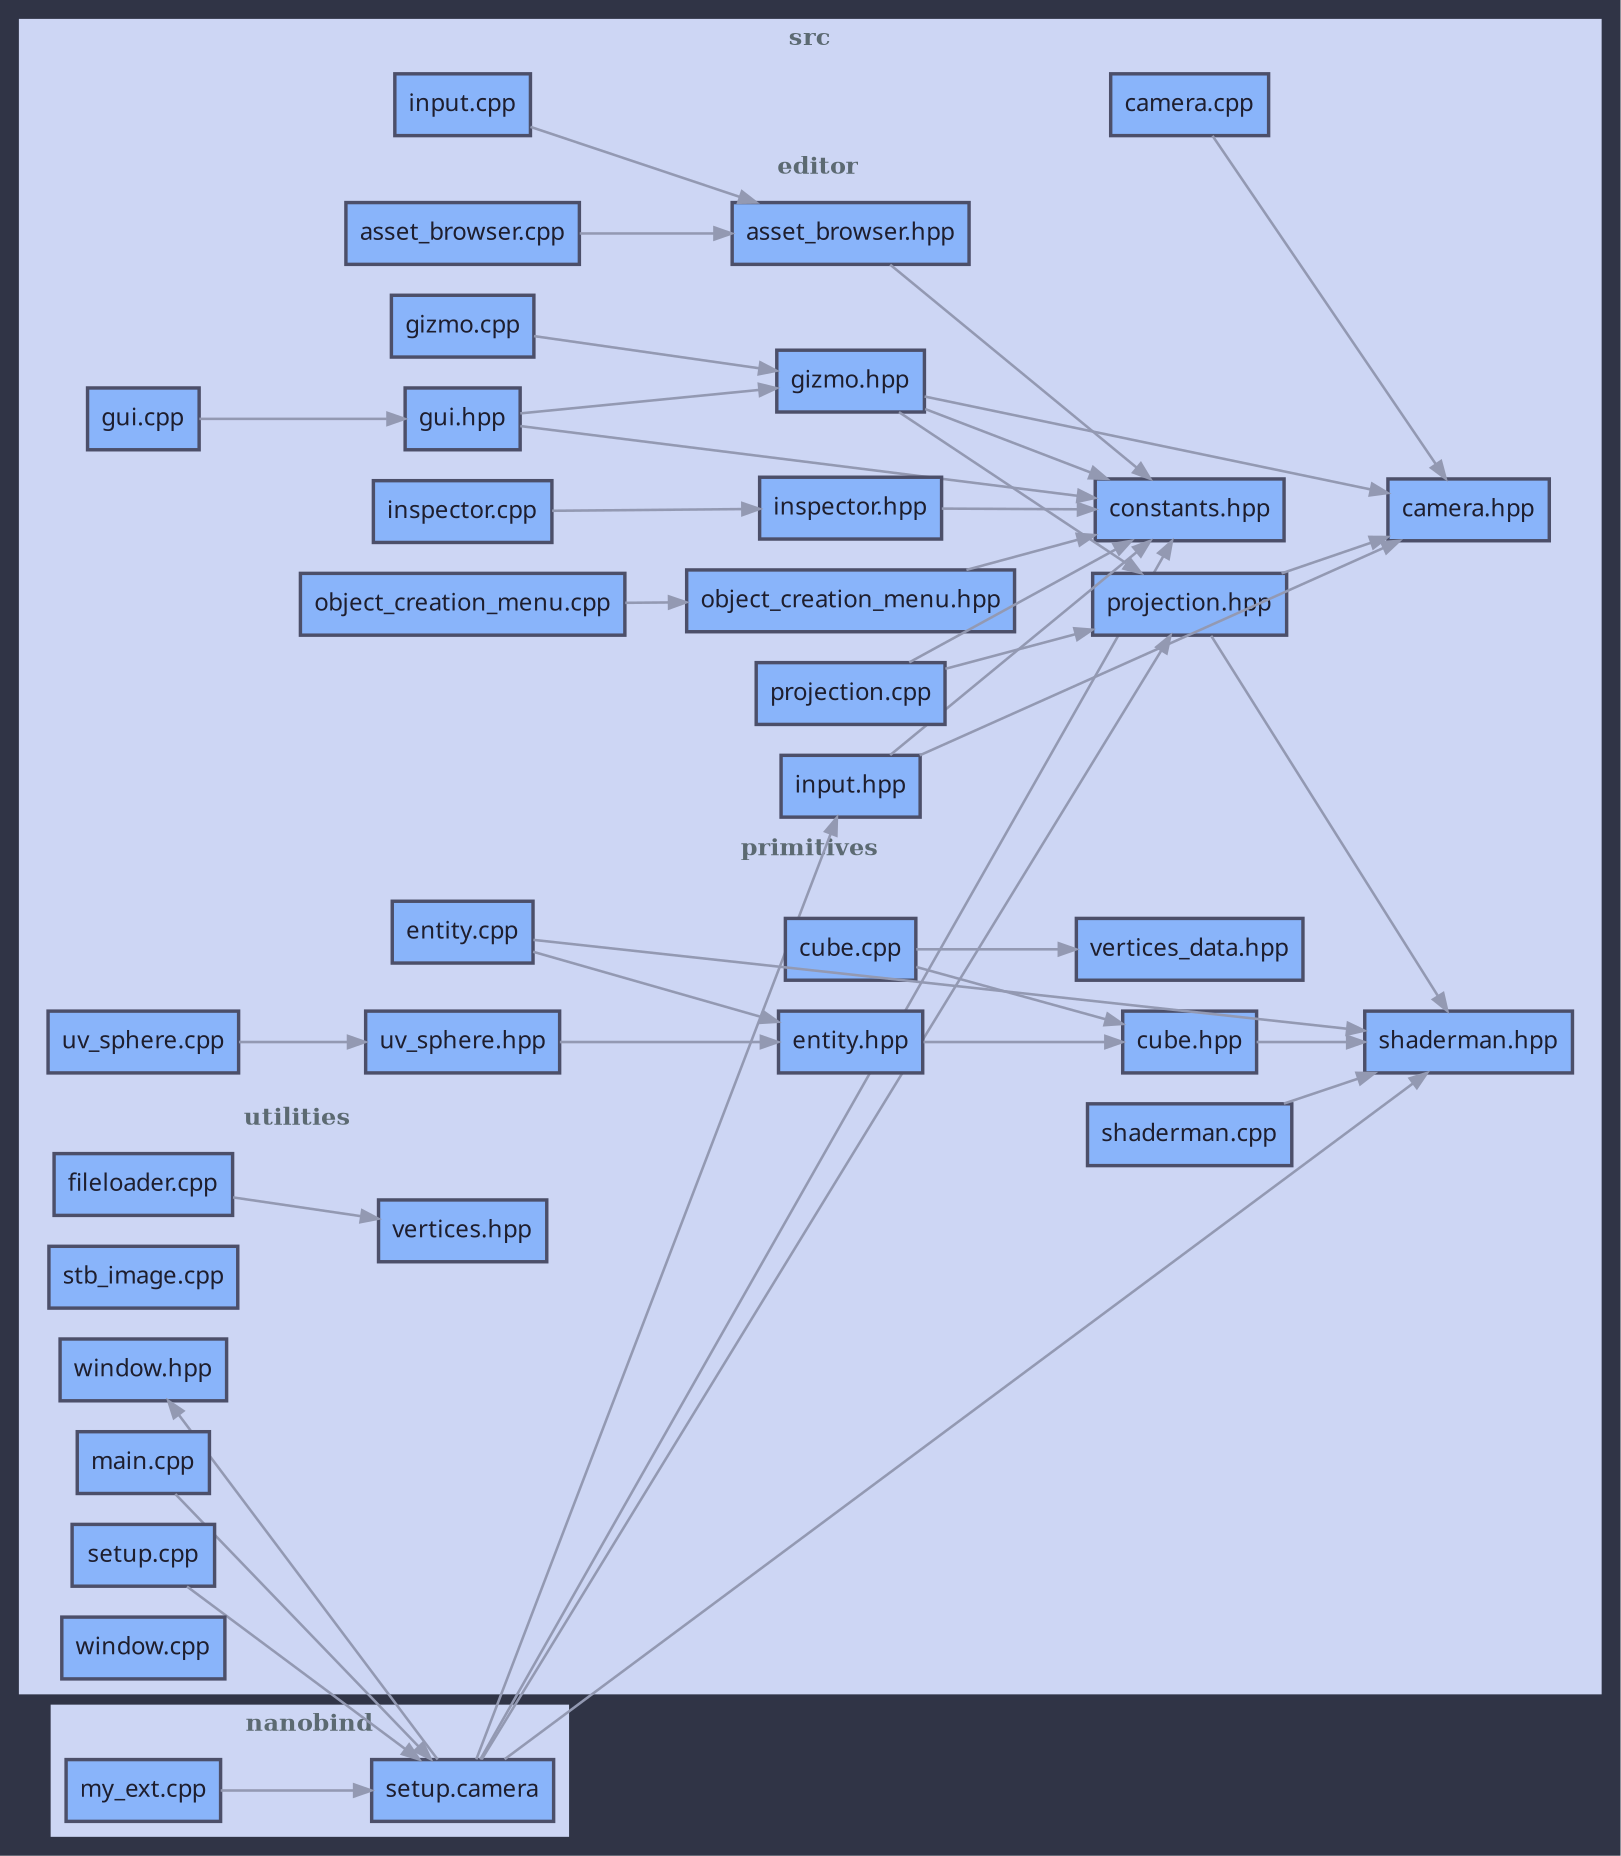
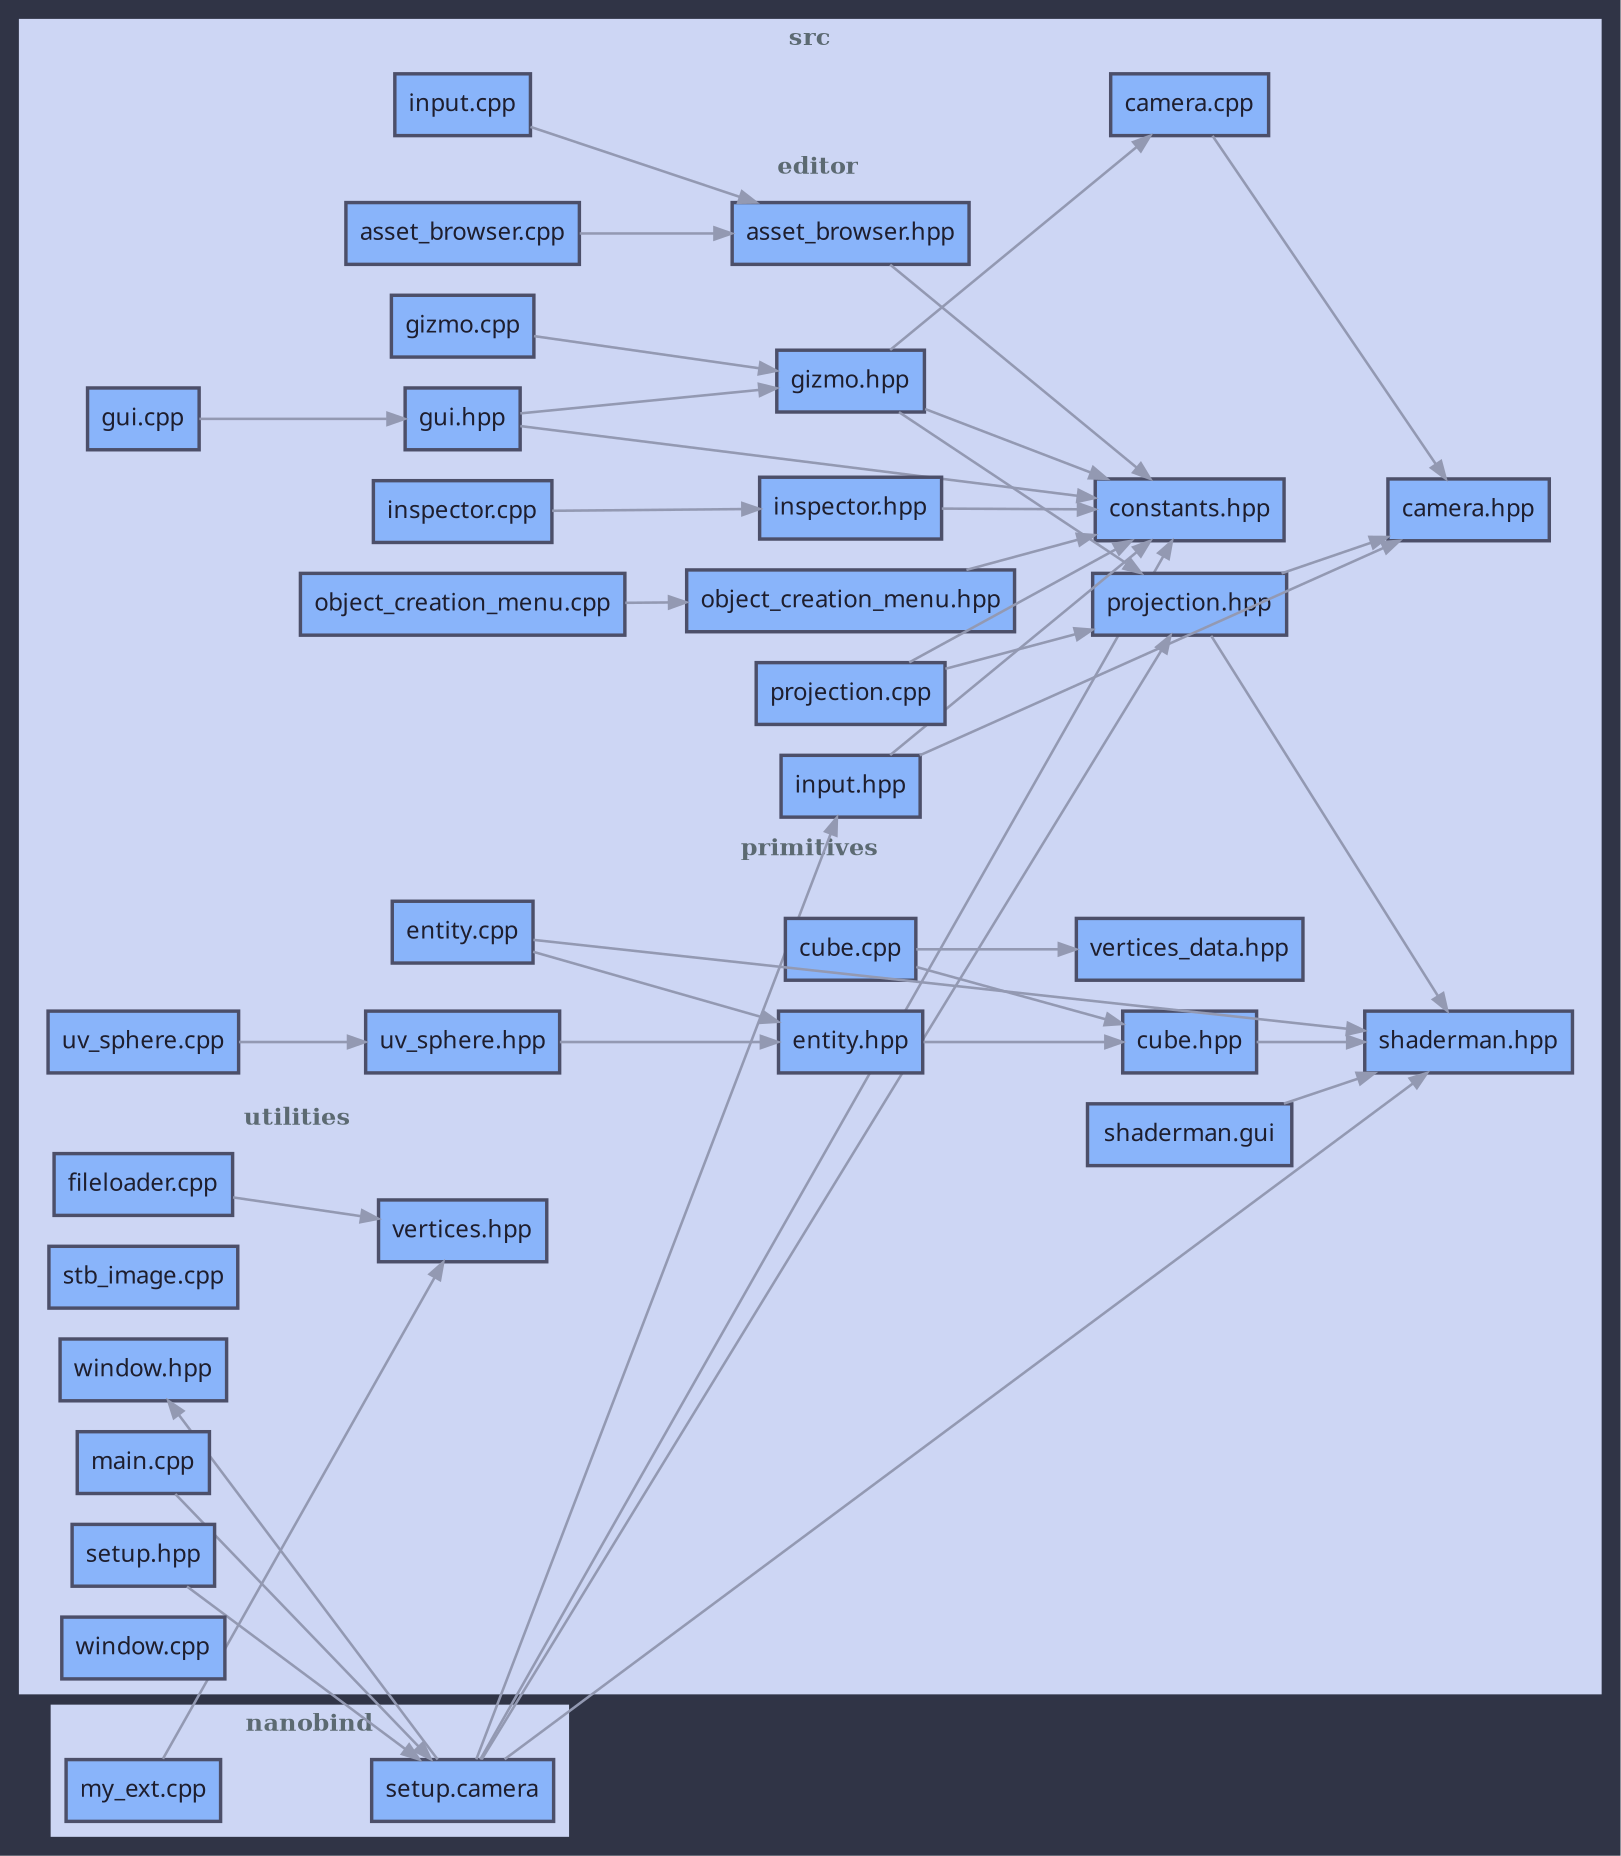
edge "gizmo.hpp" -> "camera.hpp": now "gizmo.hpp" -> "camera.cpp"
node "shaderman.cpp": label "shaderman.cpp" -> "shaderman.gui"
node "setup.cpp": label "setup.cpp" -> "setup.hpp"
edge "my_ext.cpp" -> "setup.camera": now "my_ext.cpp" -> "vertices.hpp"
